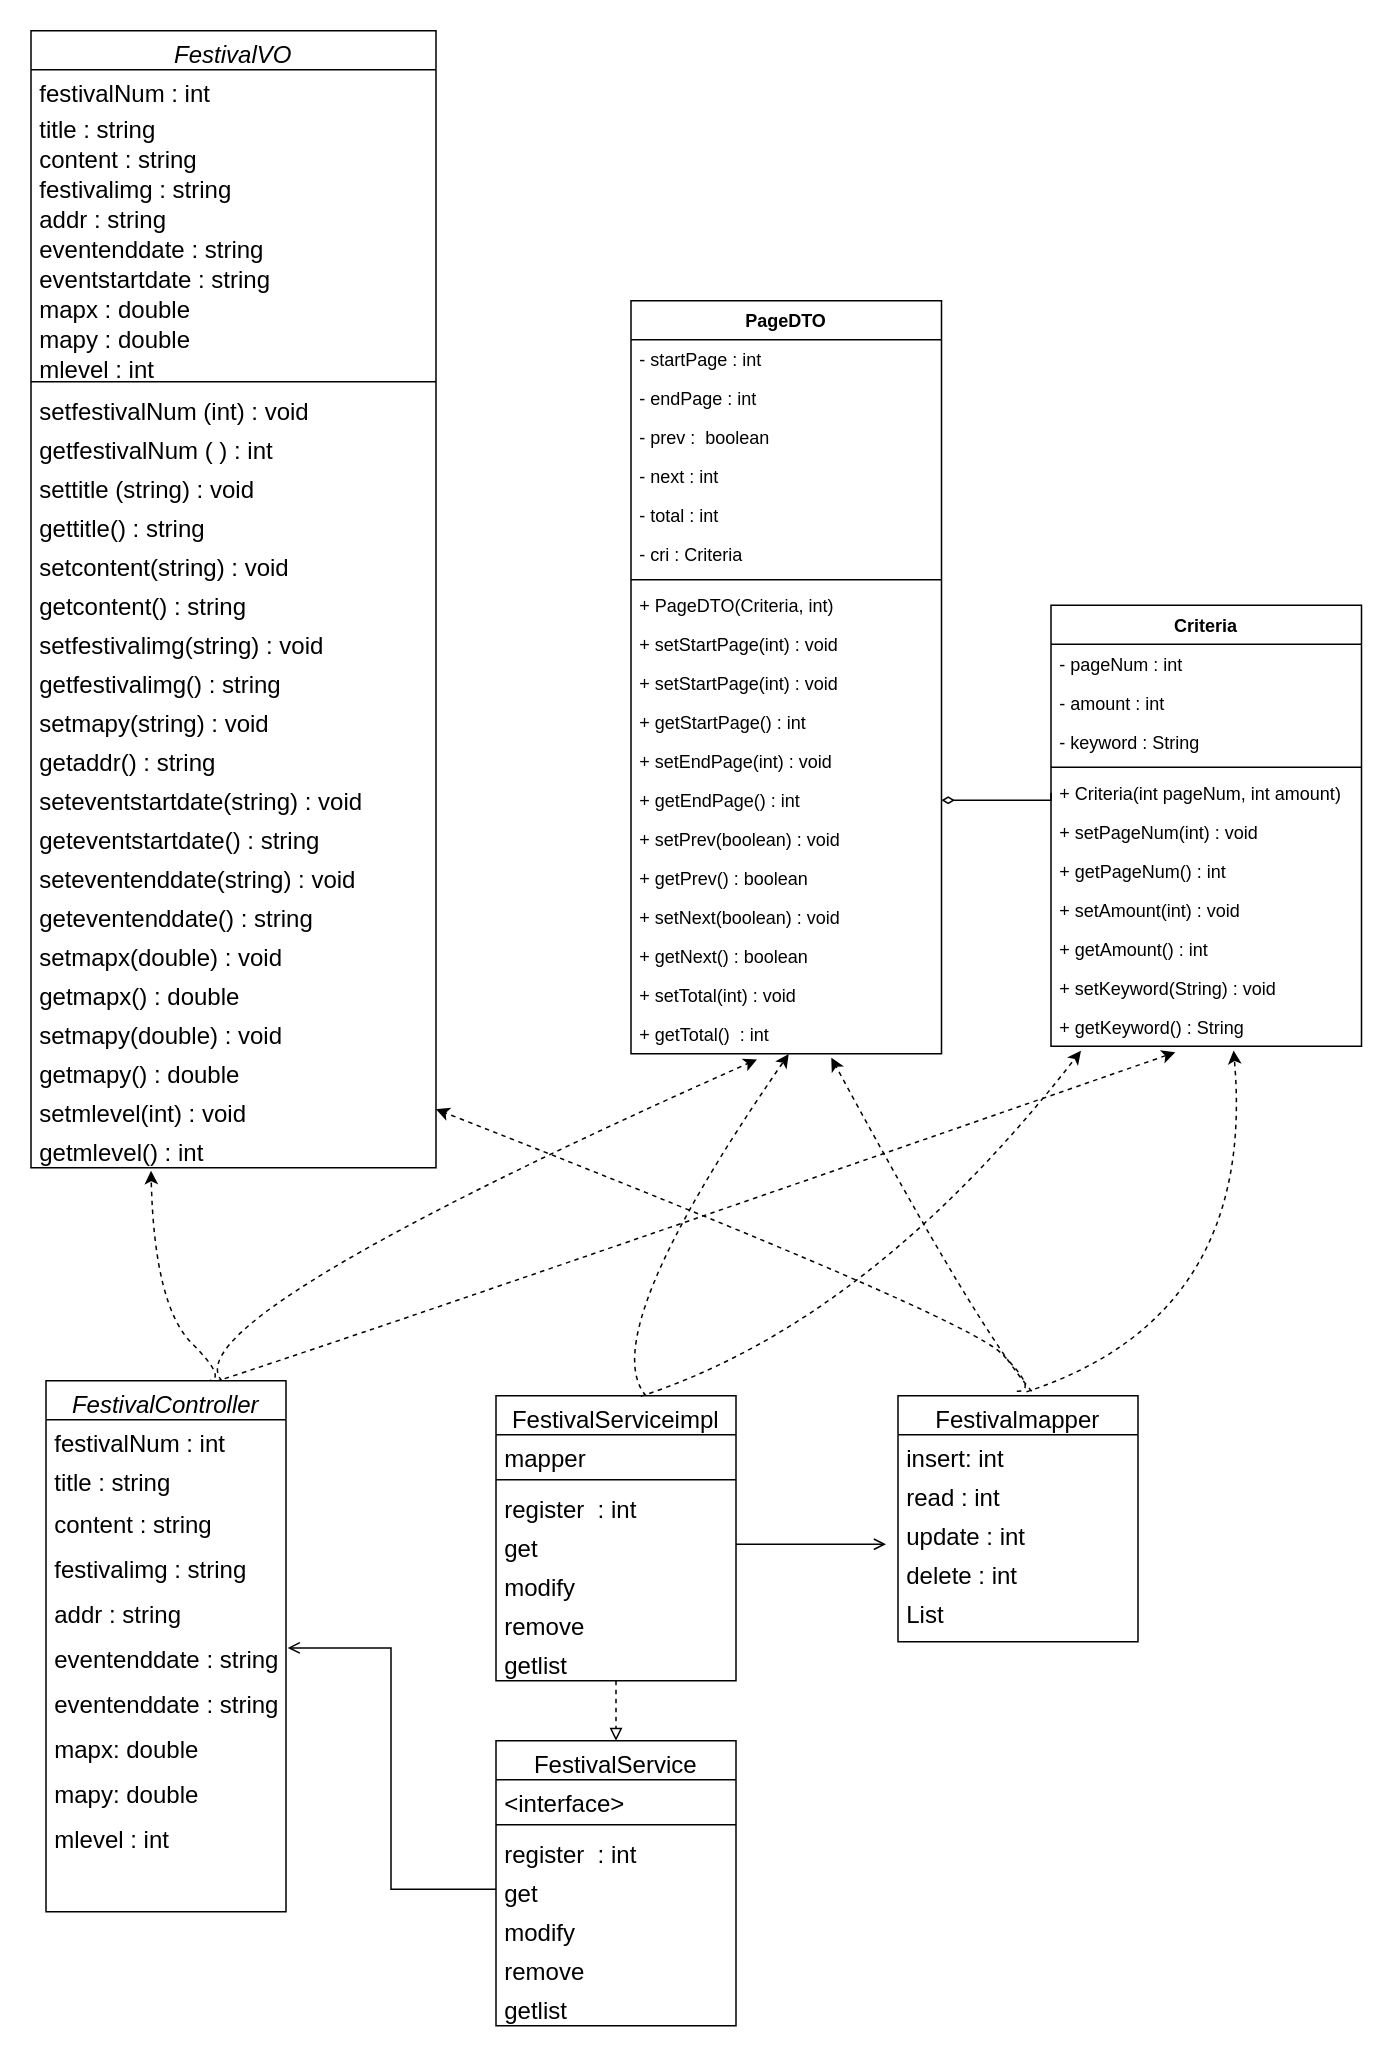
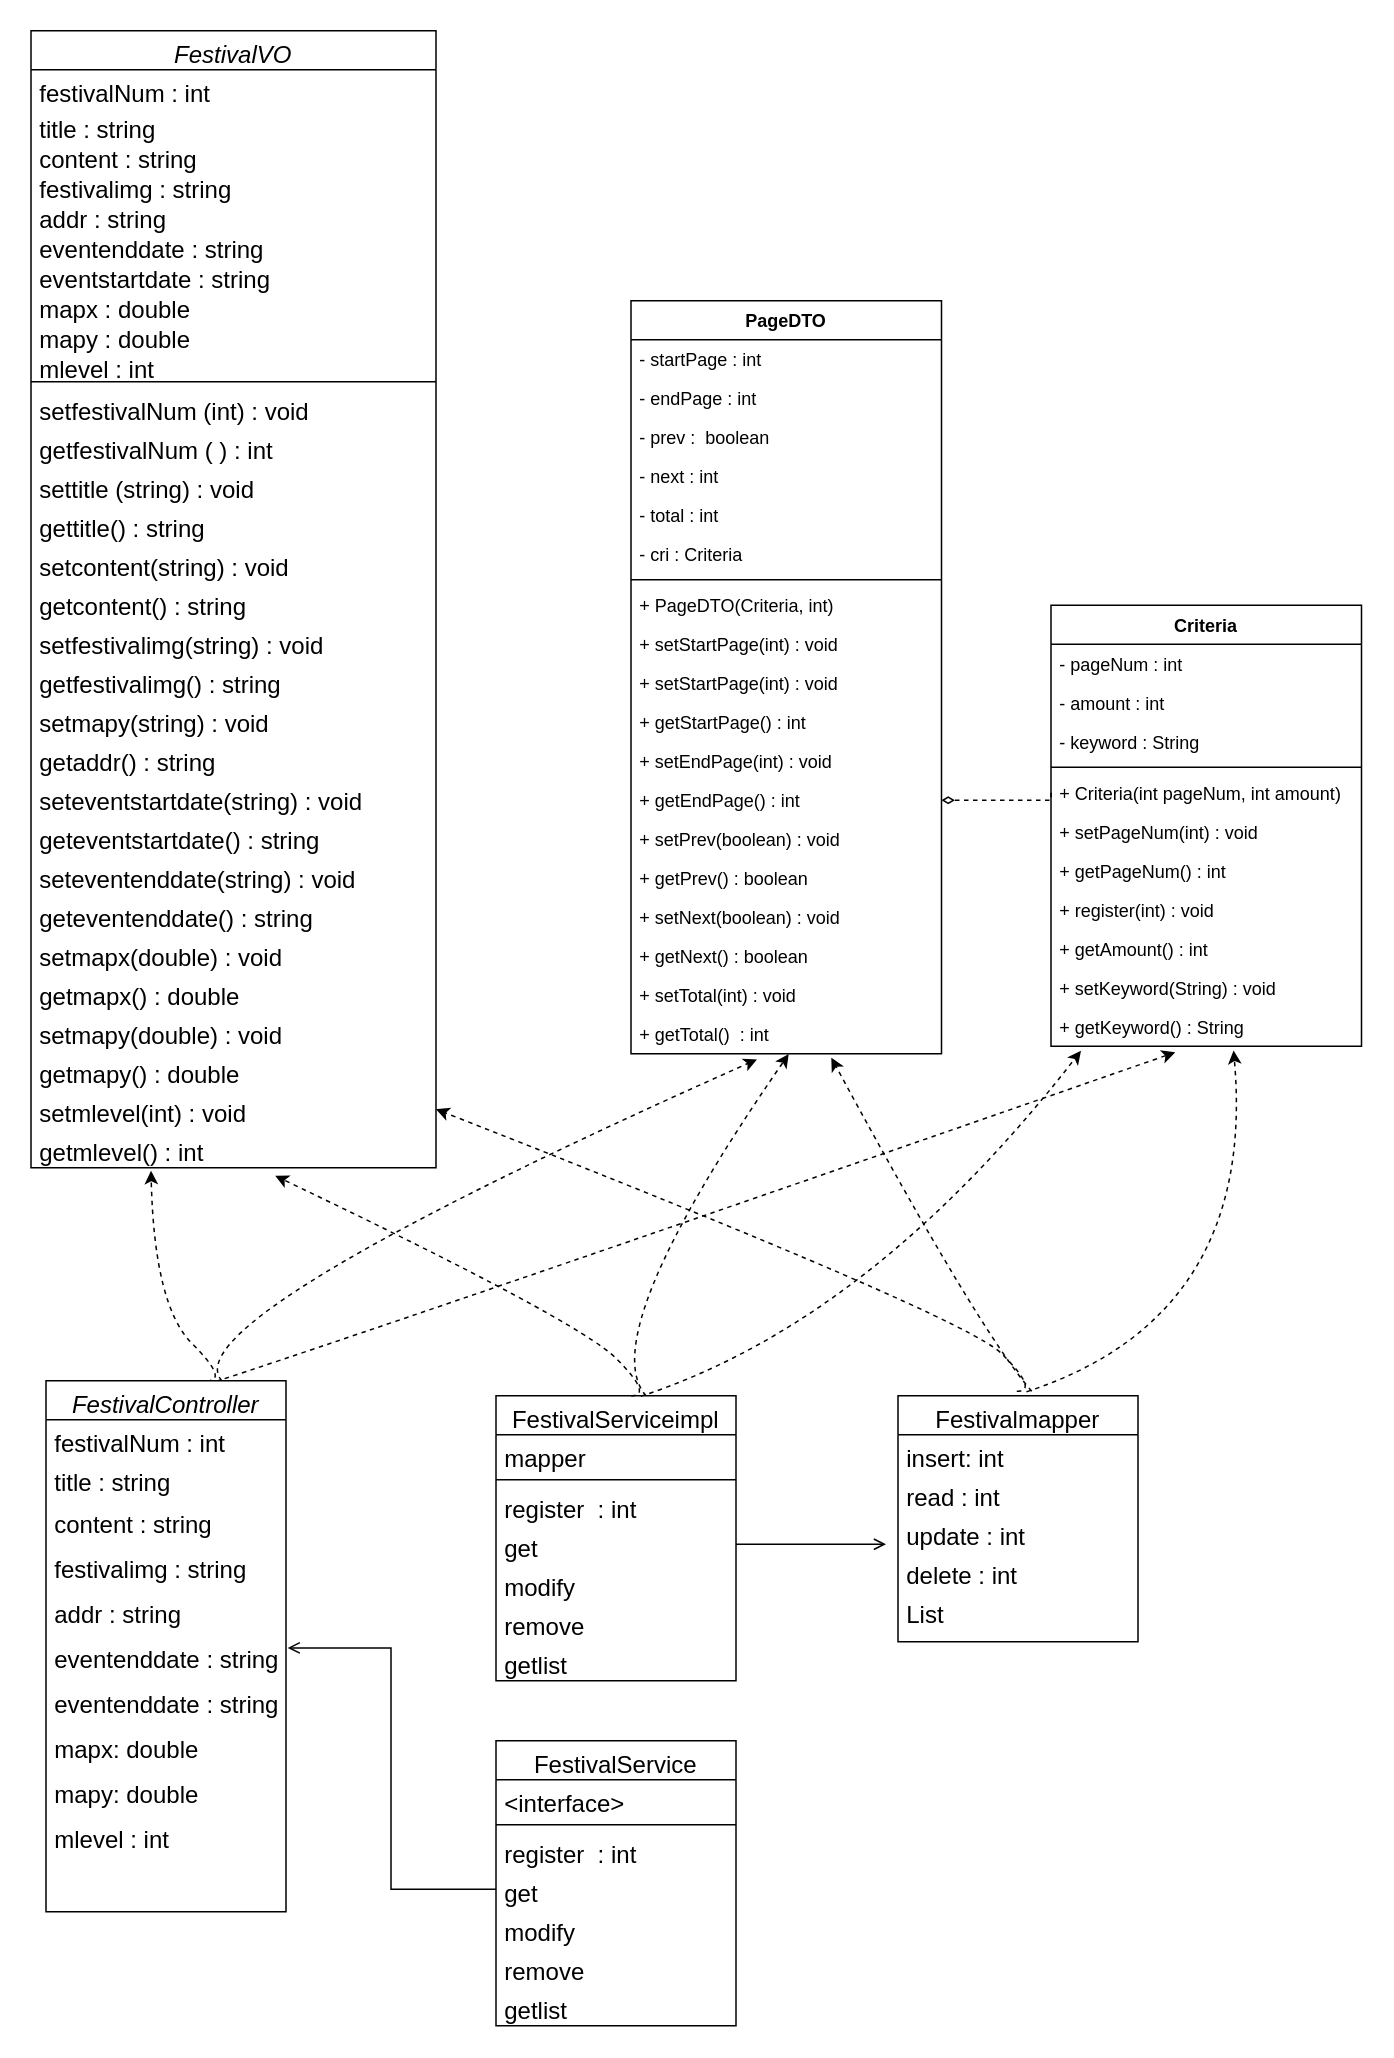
edge "+ Criteria(int pageNum, int amount)" -> "+ getEndPage() : int": style solid -> dashed
node "+ setAmount(int) : void": label "+ setAmount(int) : void" -> "+ register(int) : void"
edge "FestivalServiceimpl" -> "getmlevel() : int": added
edge "FestivalServiceimpl" -> "FestivalService": removed
